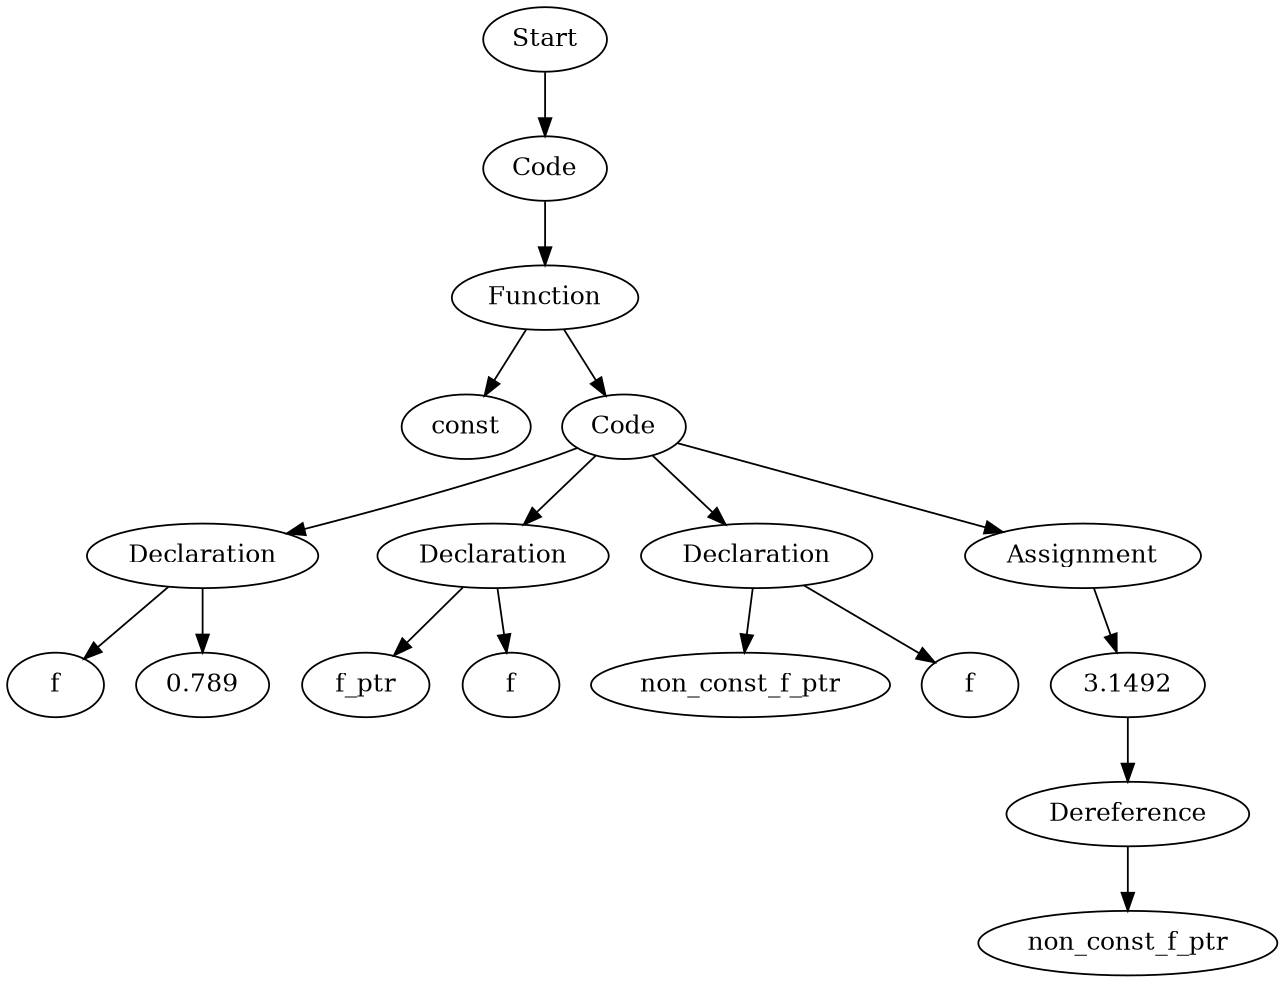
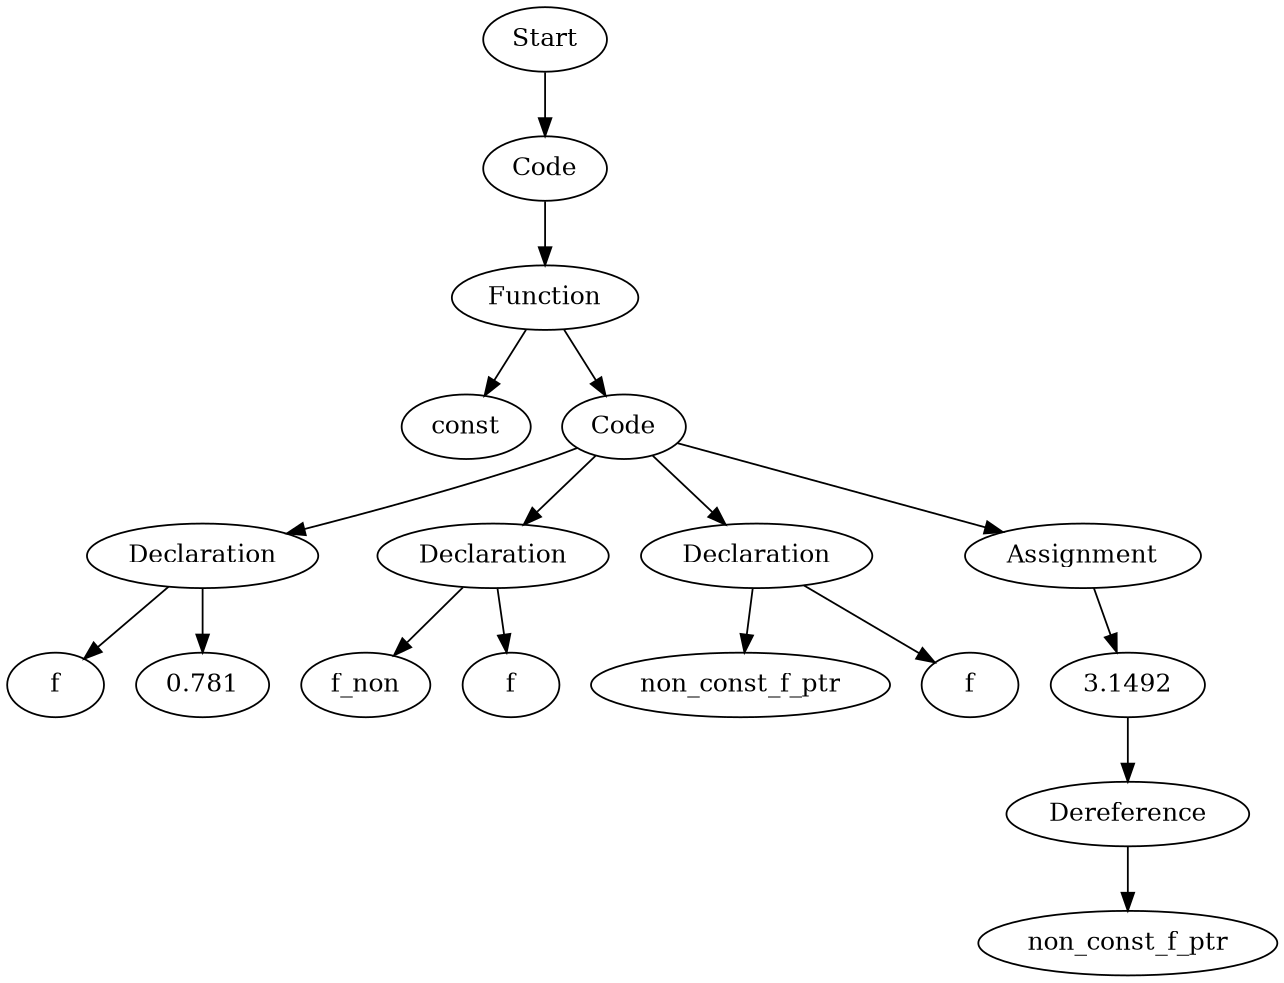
node "0.789": label "0.789" -> "0.781"
node "f_ptr": label "f_ptr" -> "f_non"
